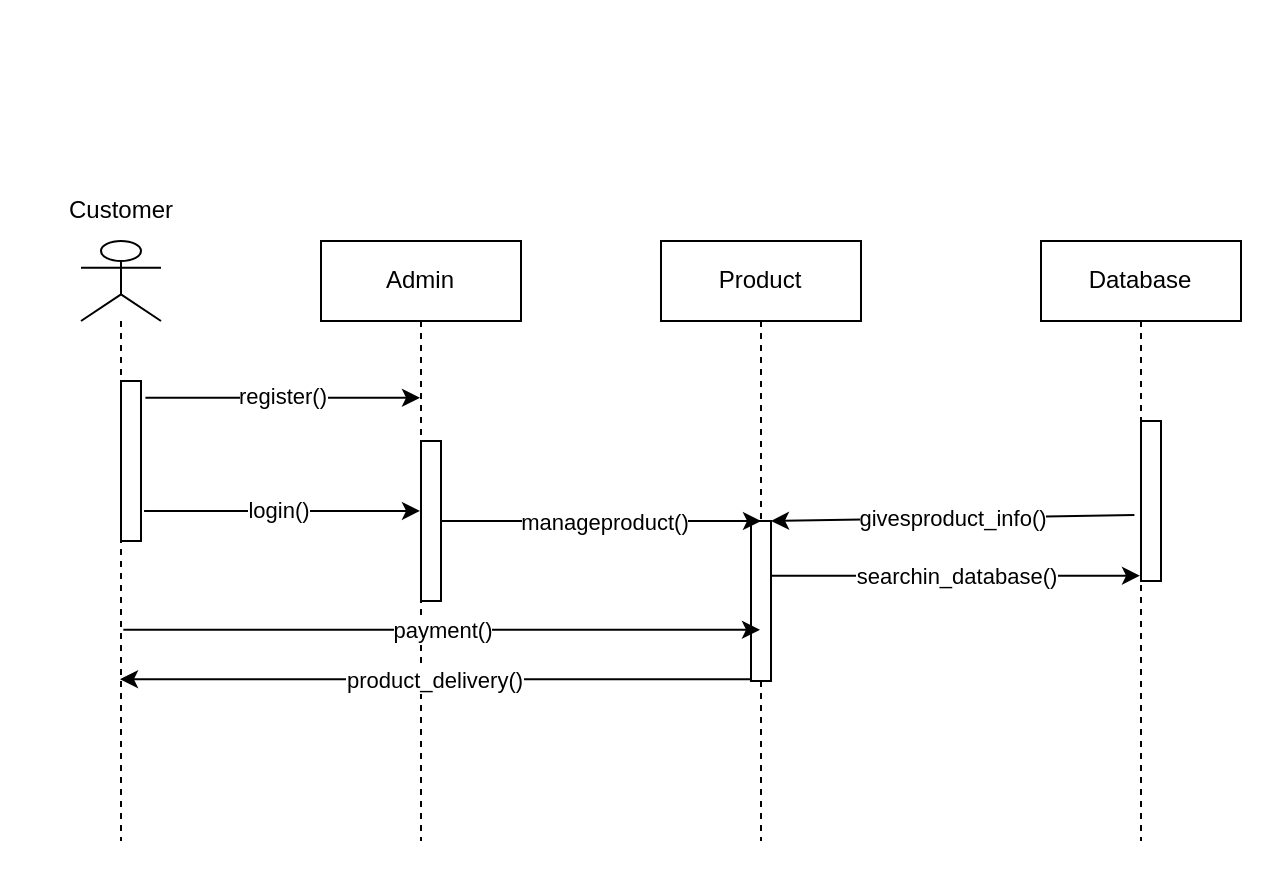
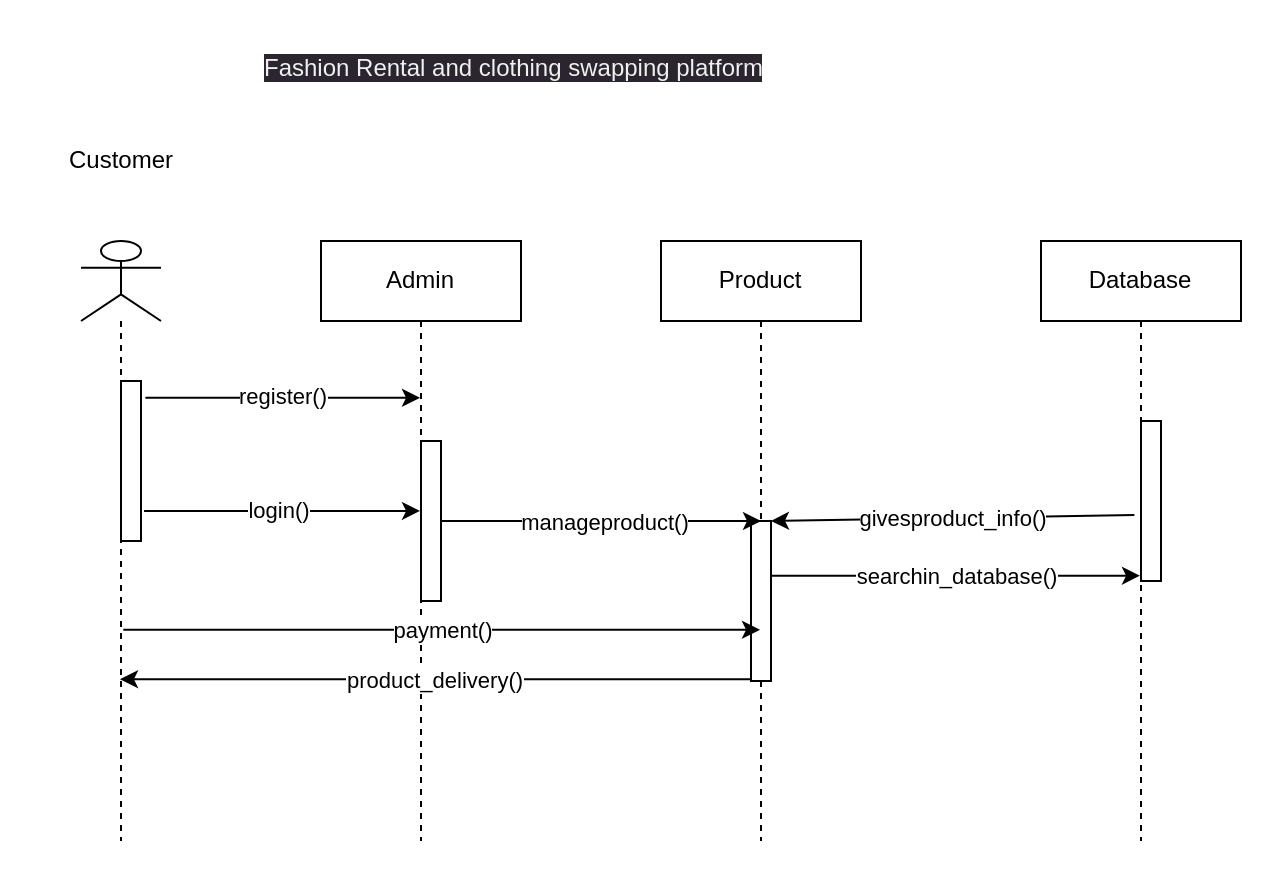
node "Fashion Rental and clothing swapping platform": added
node "Customer": moved (121, 211) -> (121, 161)
